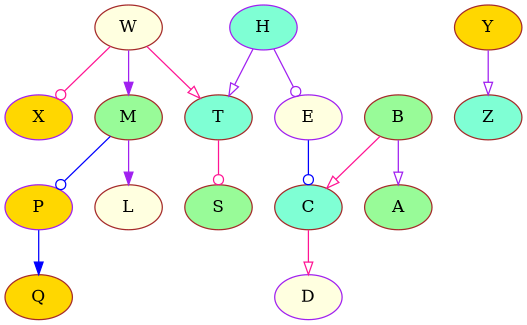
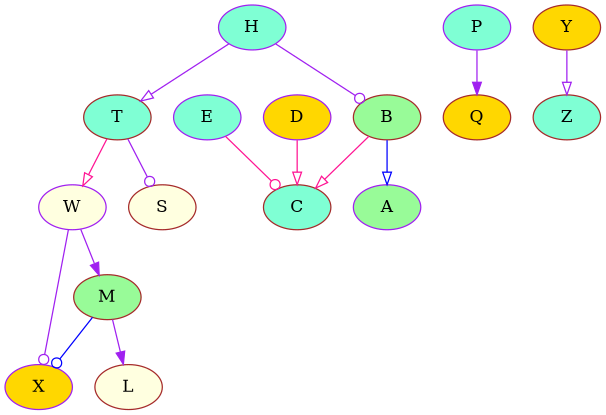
node "W": color brown -> purple
edge "W" -> "T": reversed
edge "H" -> "E": now "H" -> "B"
edge "W" -> "X": color deeppink -> purple
node "E": fillcolor lightyellow -> aquamarine
edge "B" -> "A": color purple -> blue
edge "T" -> "S": color deeppink -> purple
edge "E" -> "C": color blue -> deeppink
edge "M" -> "P": now "M" -> "X"
node "P": fillcolor gold -> aquamarine
node "S": fillcolor palegreen -> lightyellow
node "A": color brown -> purple
edge "P" -> "Q": color blue -> purple
edge "C" -> "D": reversed
node "D": fillcolor lightyellow -> gold
